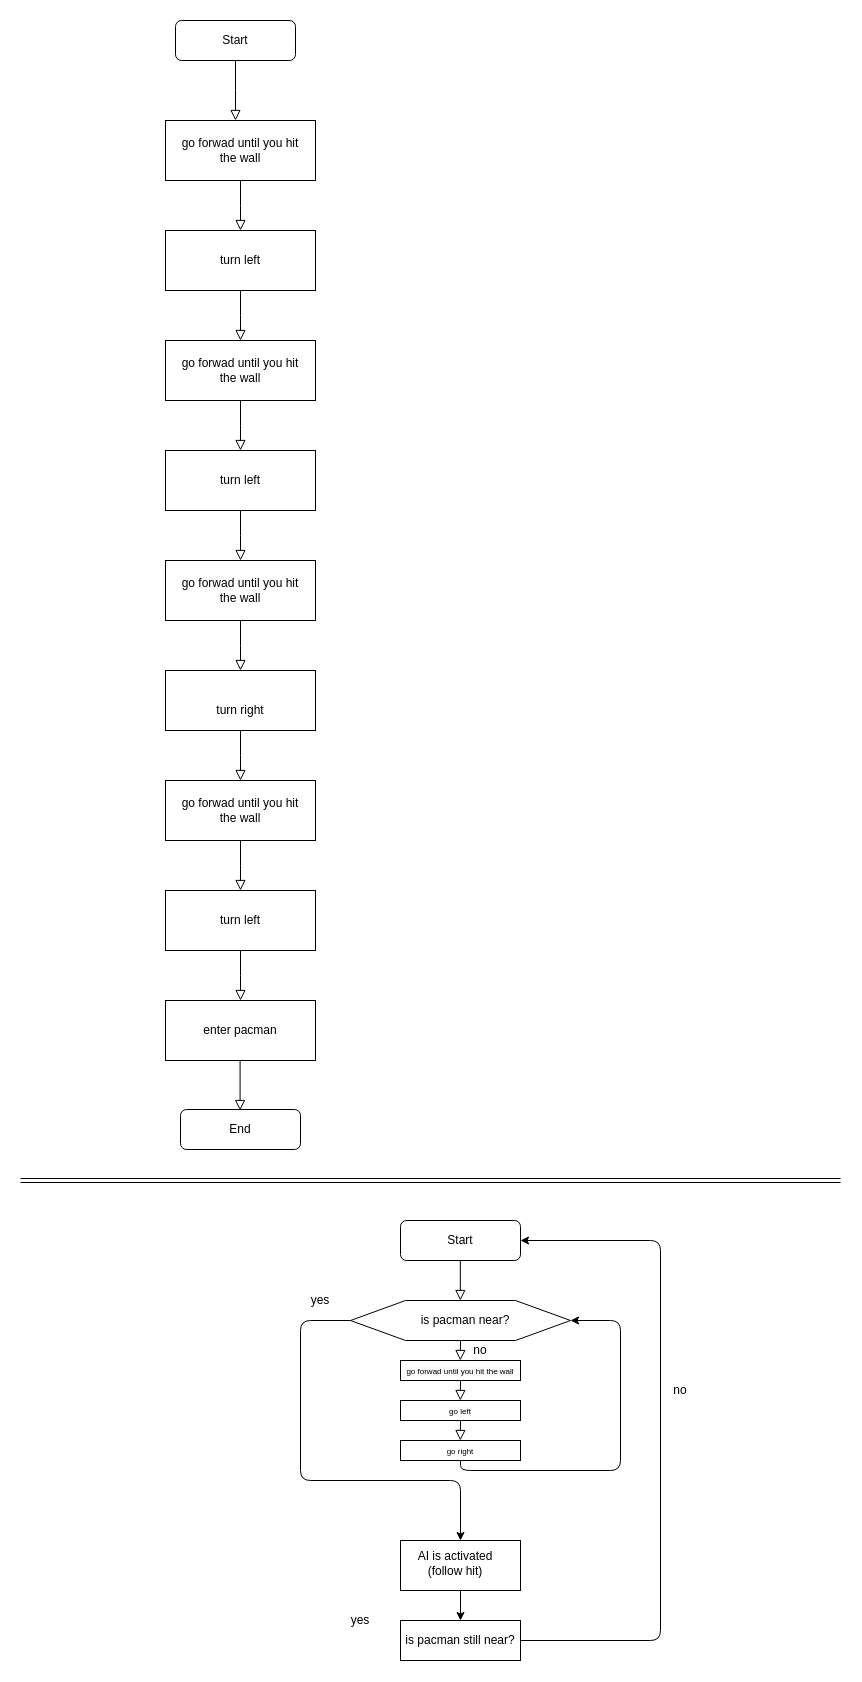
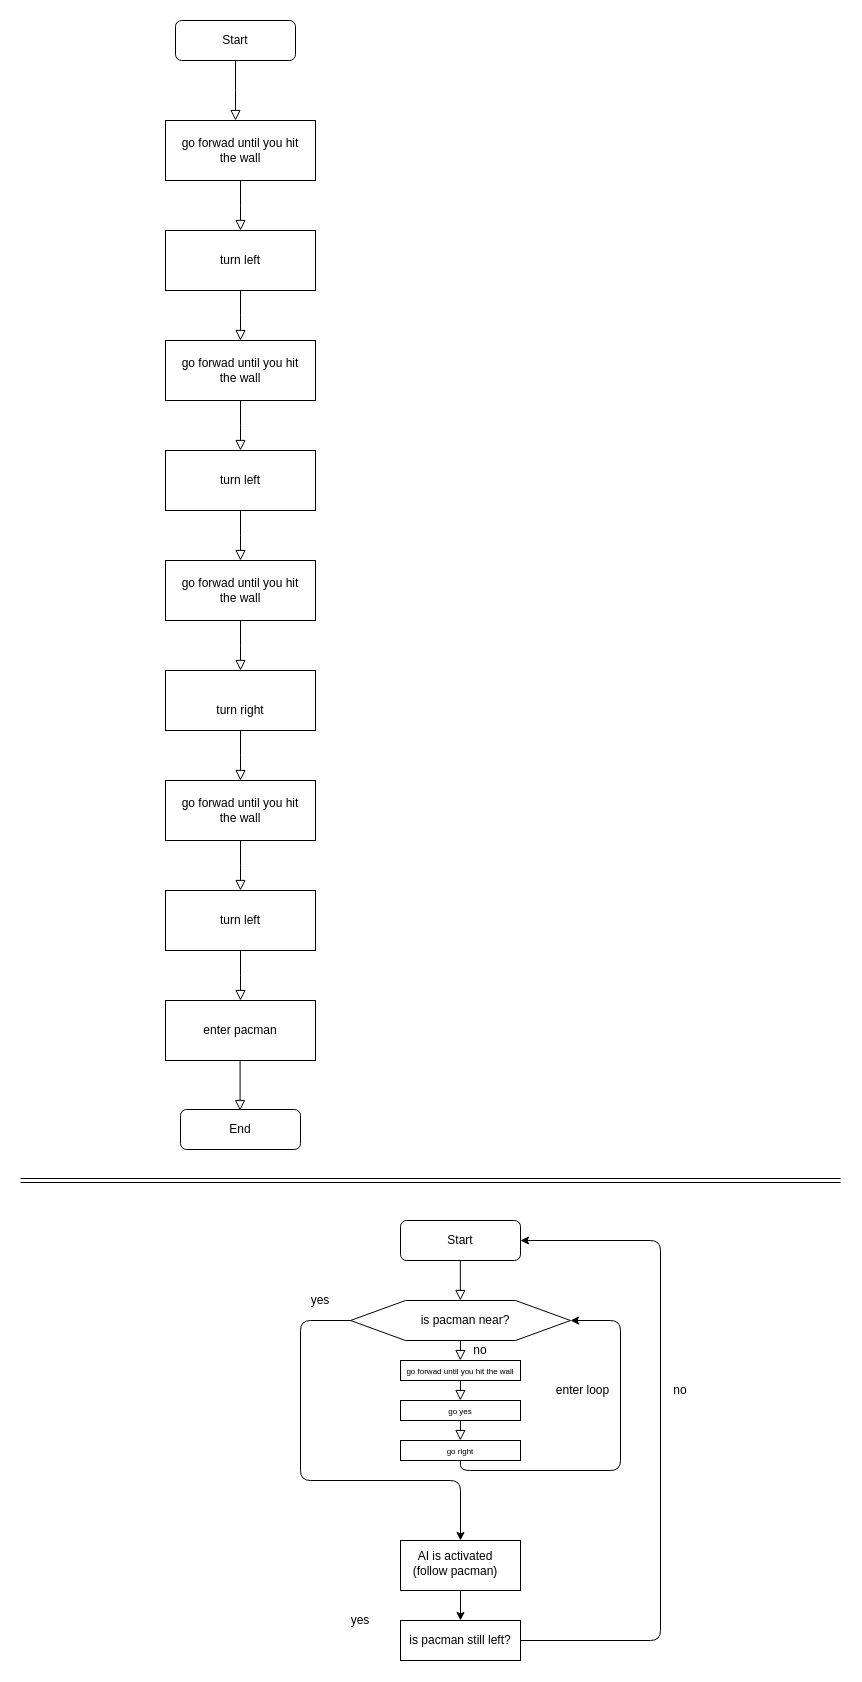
node "enter loop": added
node "go left": label "go left" -> "go yes"
node "AI is activated (follow hit)": label "AI is activated (follow hit)" -> "AI is activated (follow pacman)"
node "is pacman still near?": label "is pacman still near?" -> "is pacman still left?"
